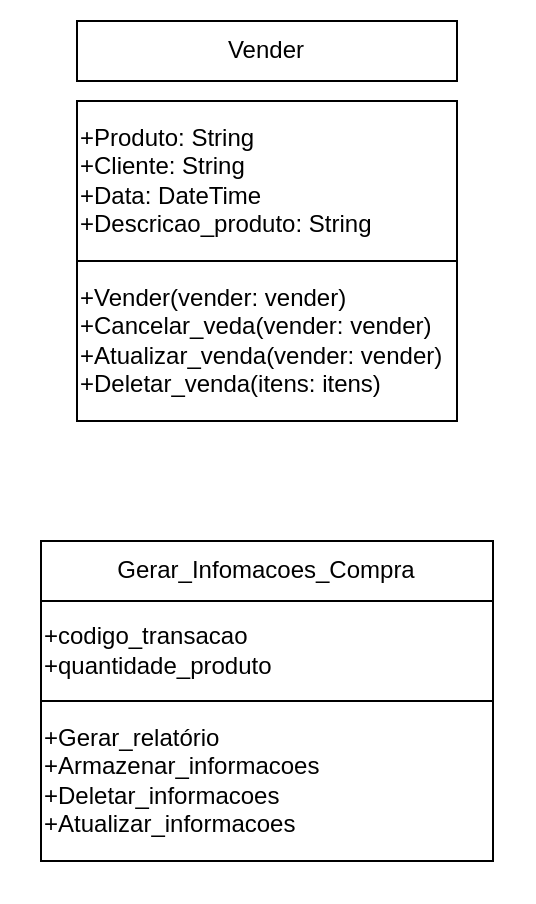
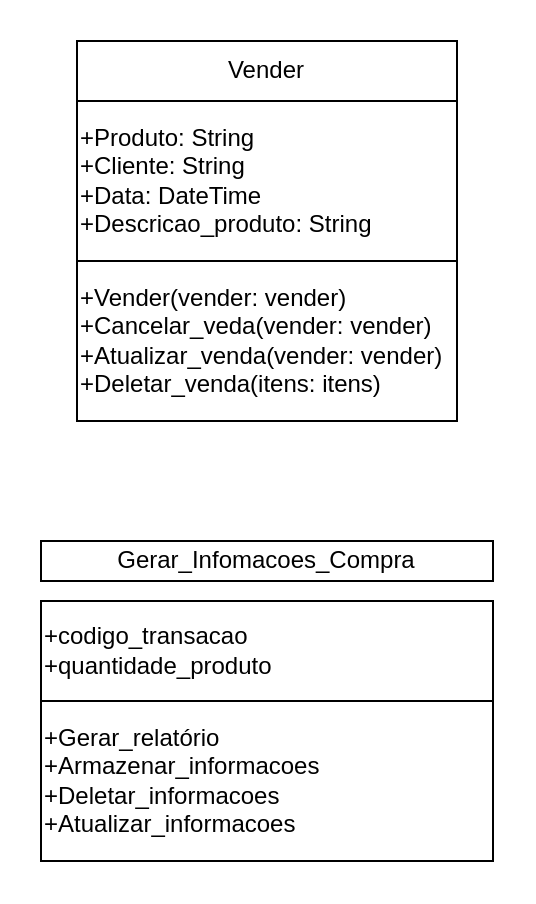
node "Vender": moved (267, 51) -> (267, 71)
node "Gerar_Infomacoes_Compra": size 452x60 -> 452x40
